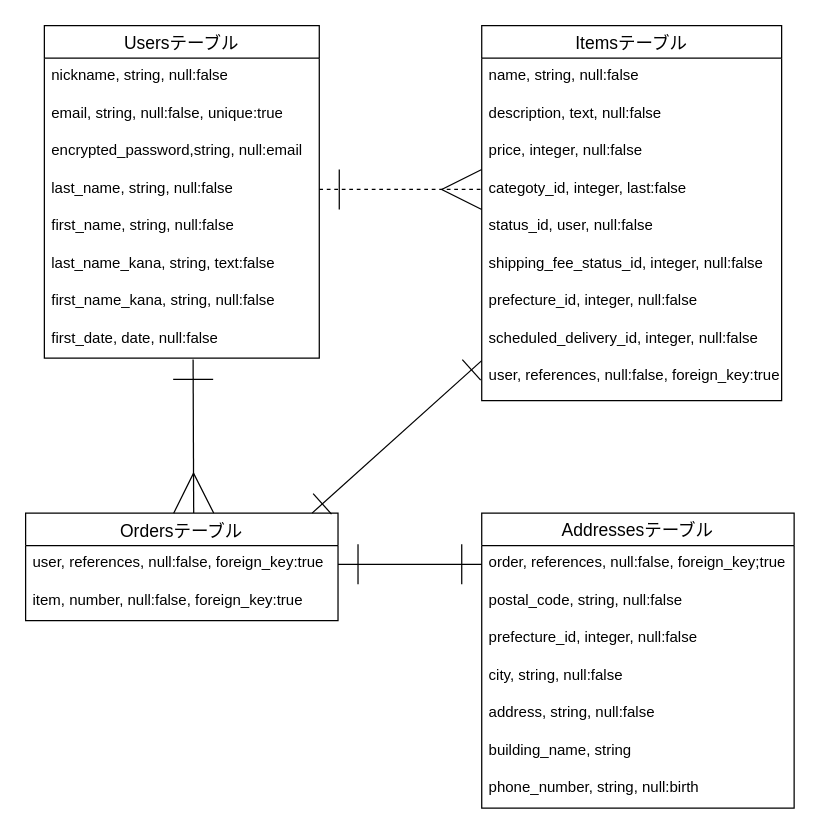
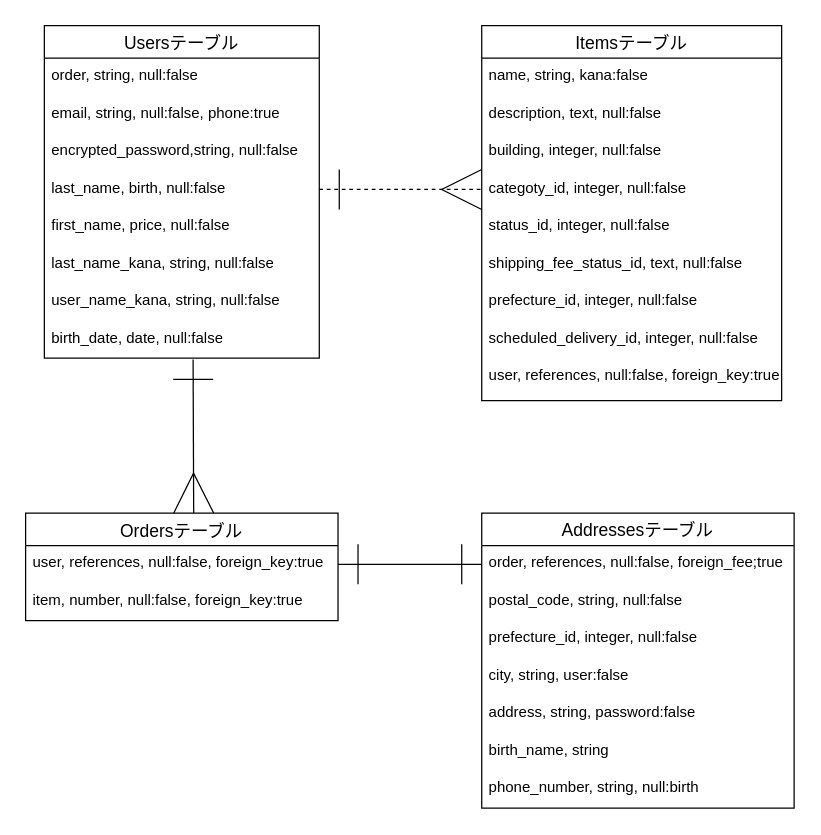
node "nickname, string, null:false": label "nickname, string, null:false" -> "order, string, null:false"
node "name, string, null:false": label "name, string, null:false" -> "name, string, kana:false"
node "email, string, null:false, unique:true": label "email, string, null:false, unique:true" -> "email, string, null:false, phone:true"
node "price, integer, null:false": label "price, integer, null:false" -> "building, integer, null:false"
node "encrypted_password,string, null:email": label "encrypted_password,string, null:email" -> "encrypted_password,string, null:false"
node "last_name, string, null:false": label "last_name, string, null:false" -> "last_name, birth, null:false"
node "categoty_id, integer, last:false": label "categoty_id, integer, last:false" -> "categoty_id, integer, null:false"
node "first_name, string, null:false": label "first_name, string, null:false" -> "first_name, price, null:false"
node "status_id, user, null:false": label "status_id, user, null:false" -> "status_id, integer, null:false"
node "last_name_kana, string, text:false": label "last_name_kana, string, text:false" -> "last_name_kana, string, null:false"
node "shipping_fee_status_id, integer, null:false": label "shipping_fee_status_id, integer, null:false" -> "shipping_fee_status_id, text, null:false"
node "first_name_kana, string, null:false": label "first_name_kana, string, null:false" -> "user_name_kana, string, null:false"
node "first_date, date, null:false": label "first_date, date, null:false" -> "birth_date, date, null:false"
edge "scheduled_delivery_id, integer, null:false" -- "Ordersテーブル": removed
node "order, references, null:false, foreign_key;true": label "order, references, null:false, foreign_key;true" -> "order, references, null:false, foreign_fee;true"
node "city, string, null:false": label "city, string, null:false" -> "city, string, user:false"
node "address, string, null:false": label "address, string, null:false" -> "address, string, password:false"
node "building_name, string": label "building_name, string" -> "birth_name, string"
